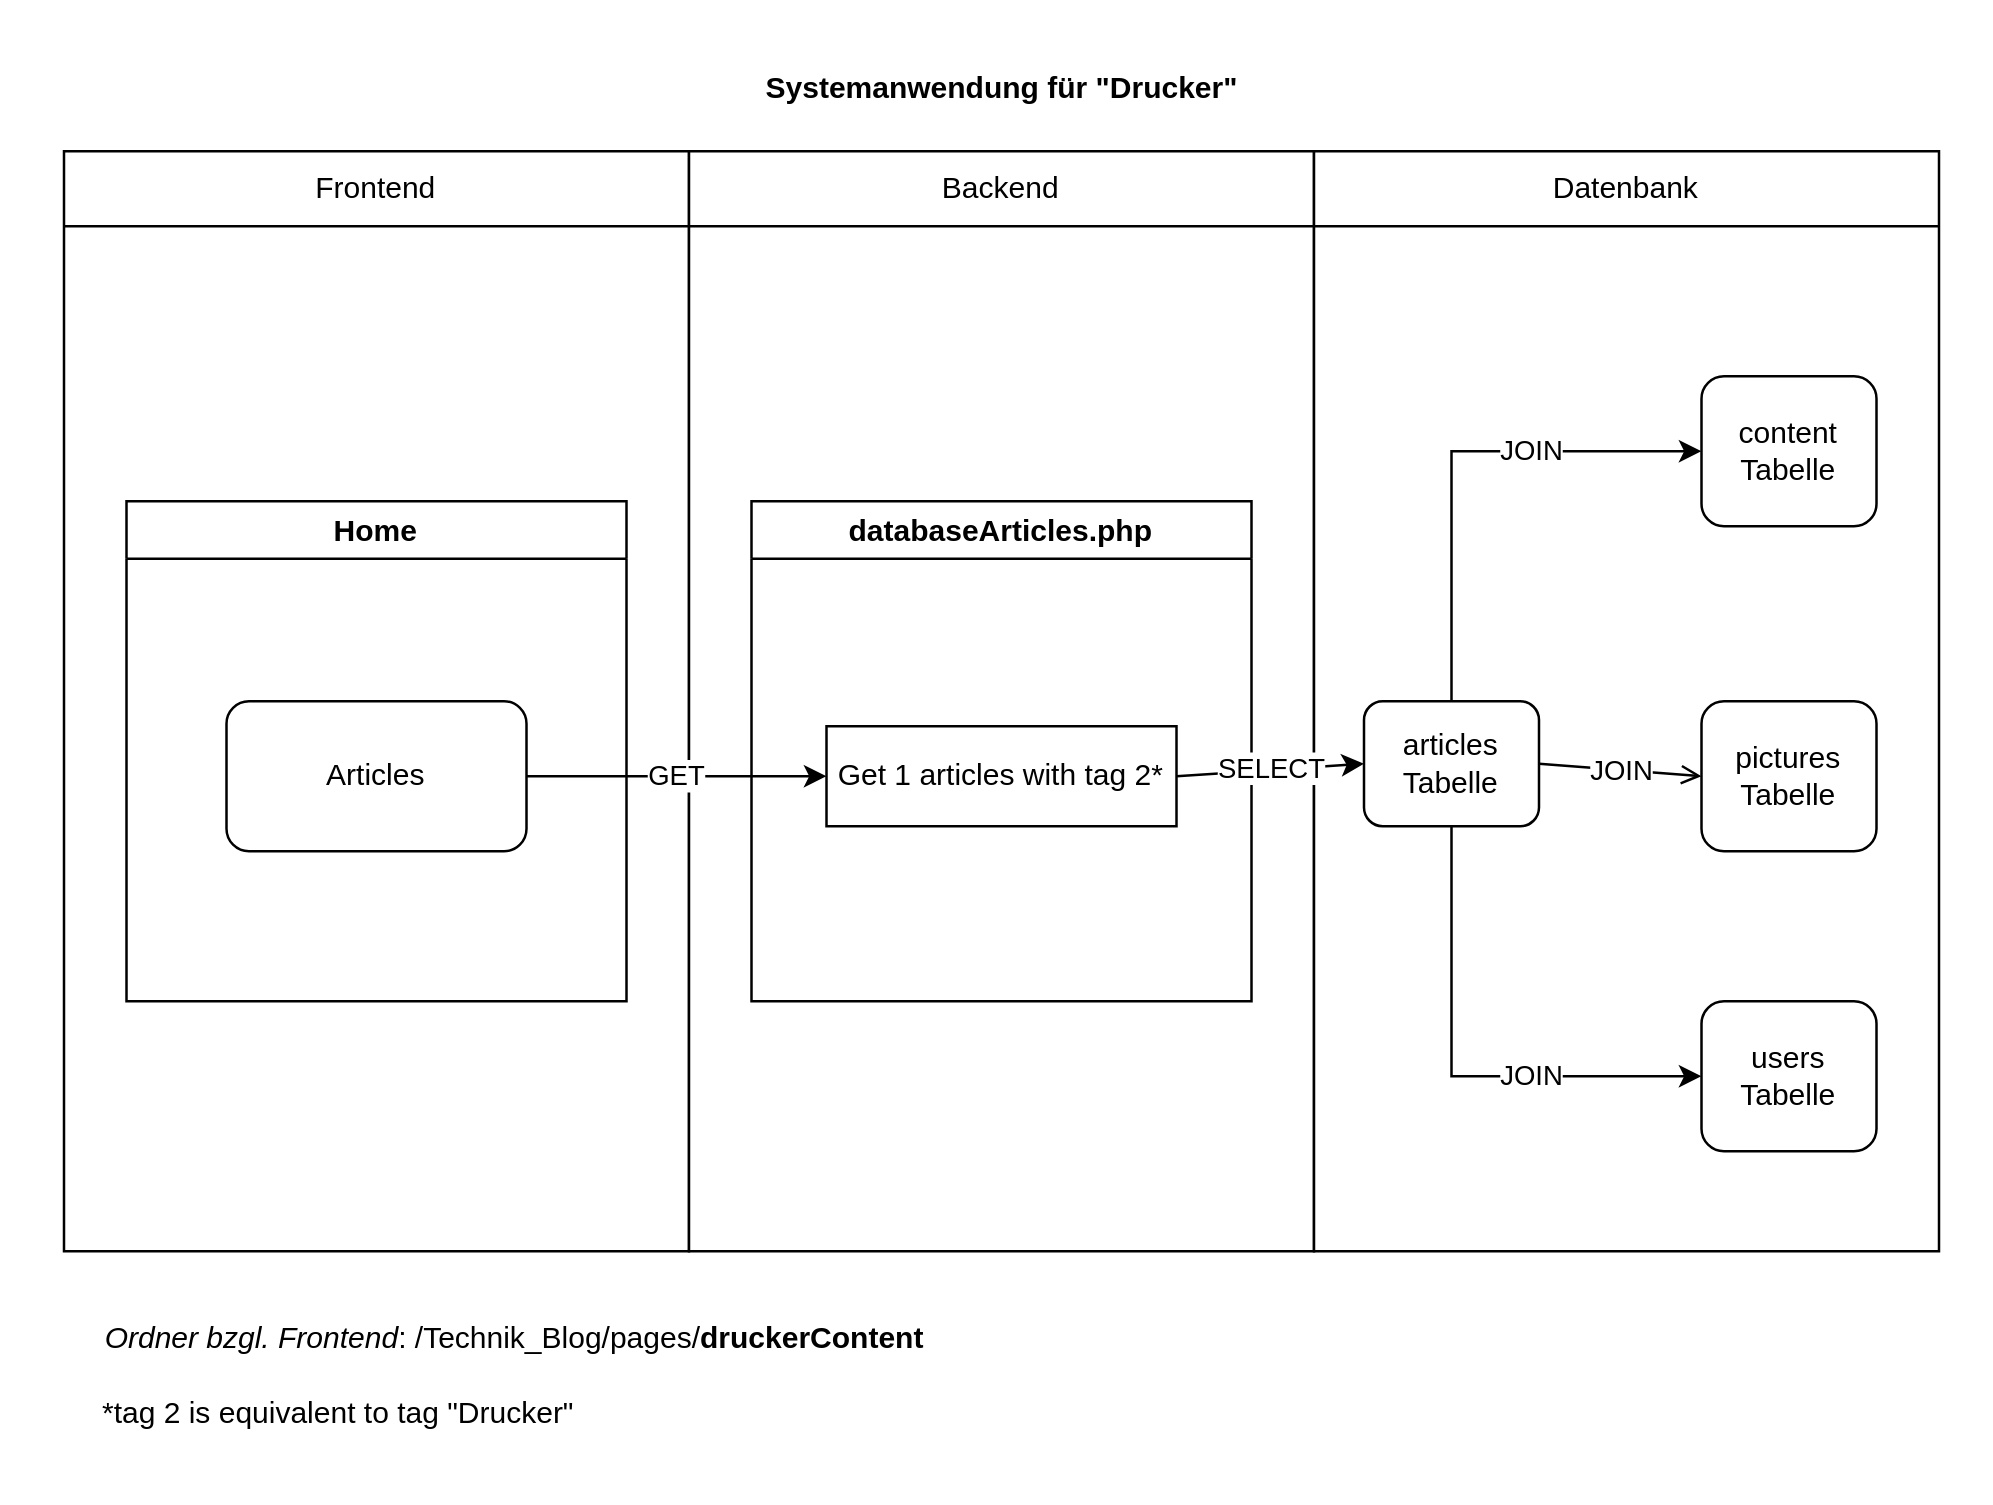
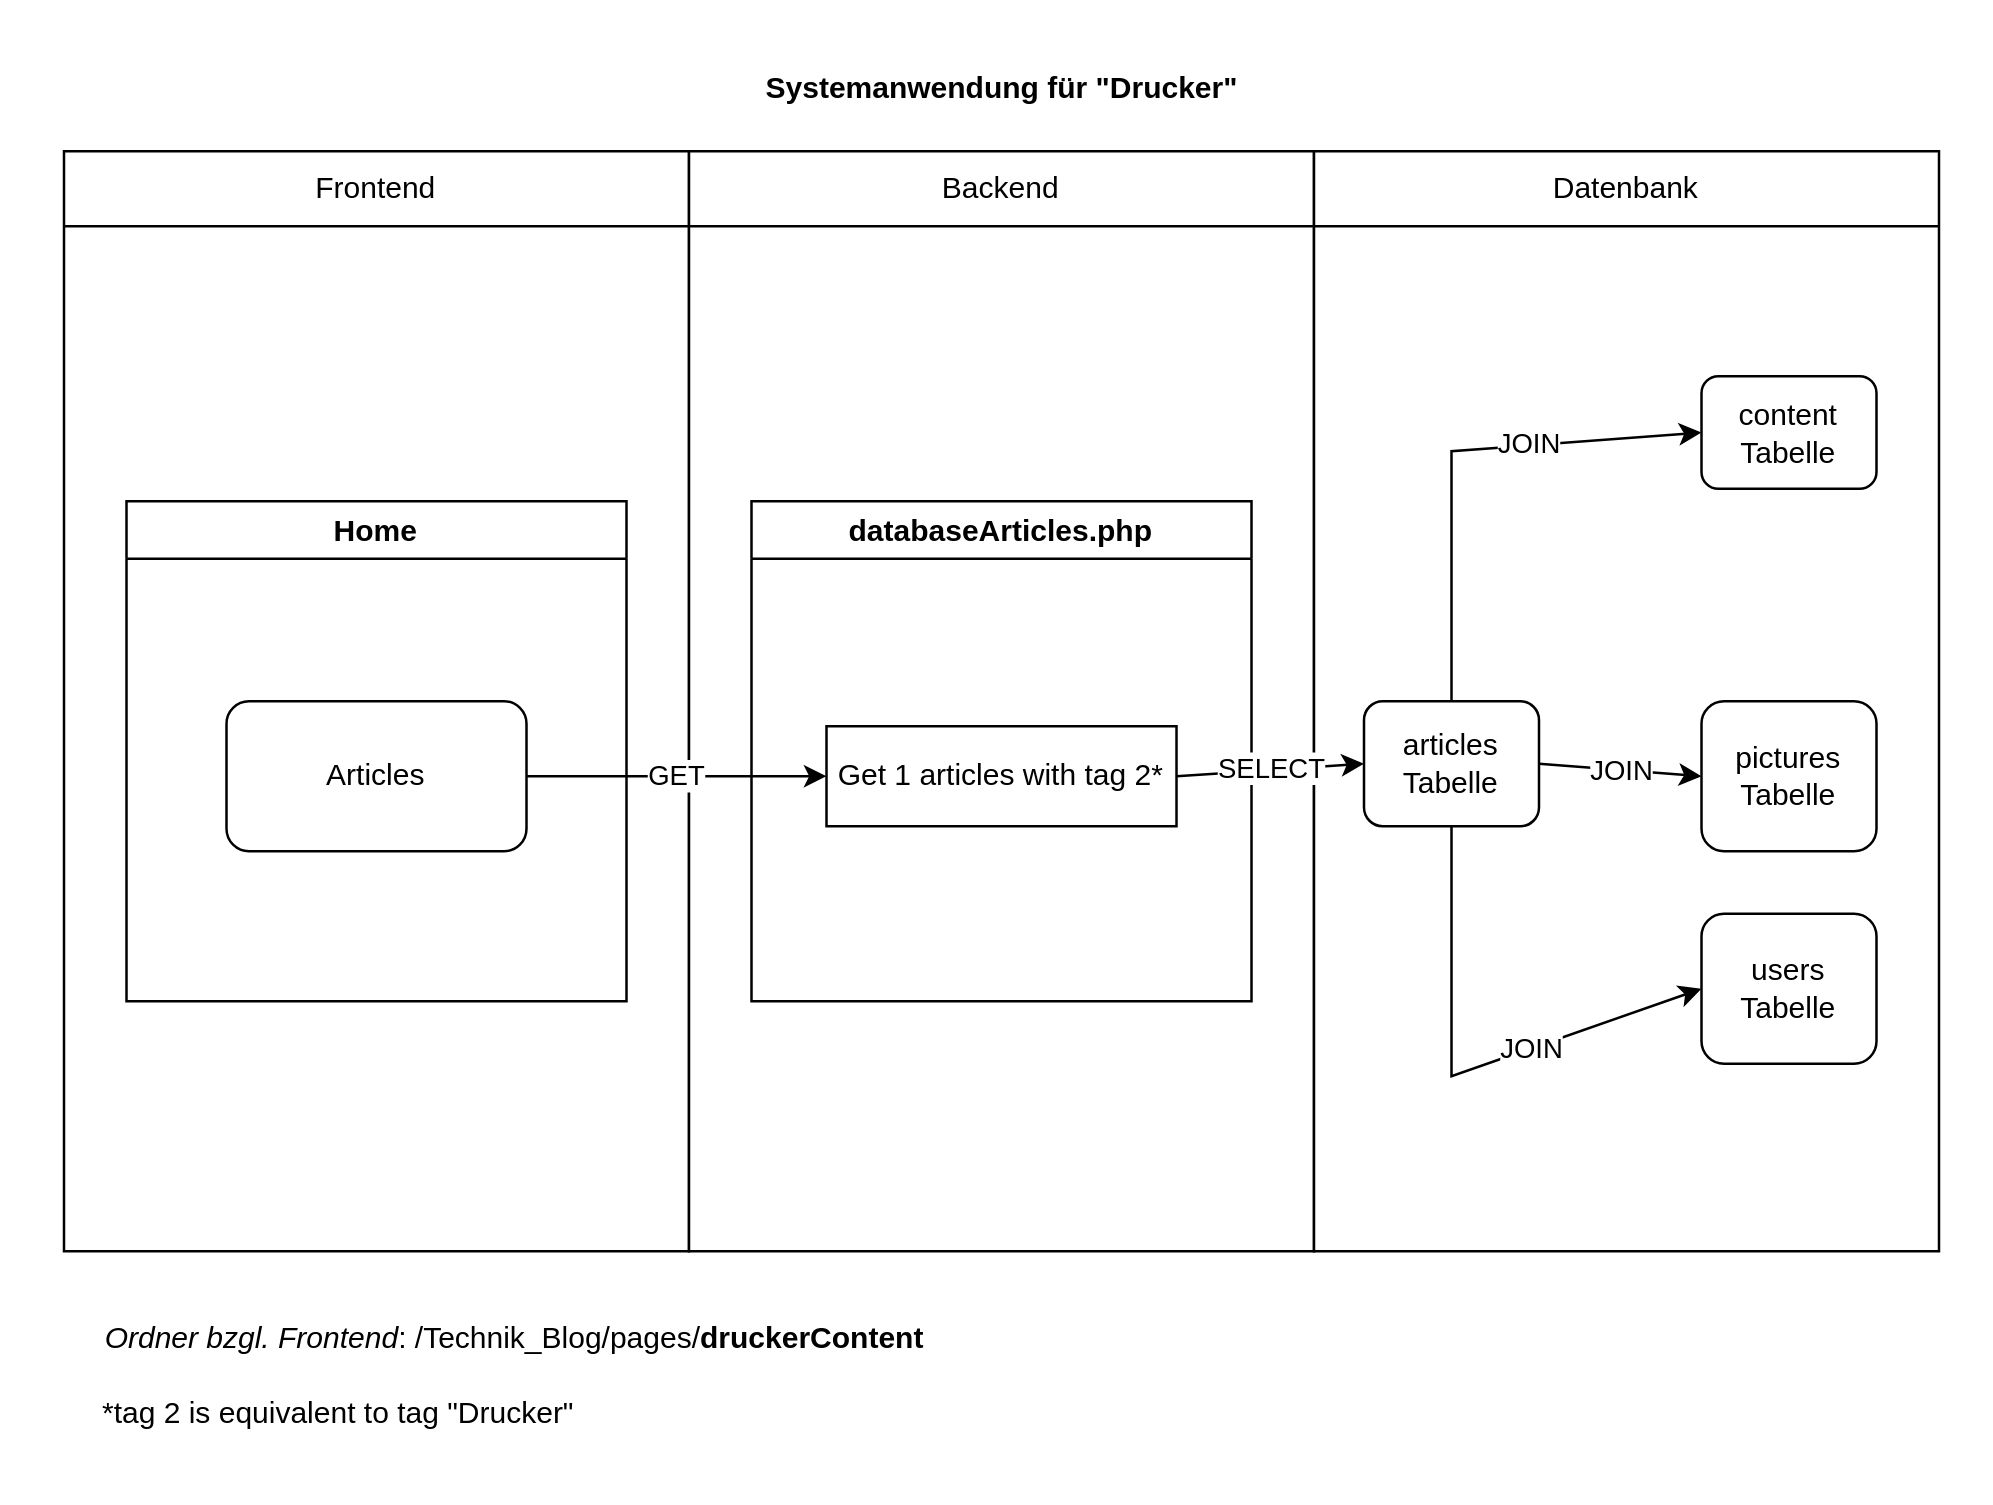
node "content Tabelle": size 175x150 -> 175x113
edge "articles Tabelle" -> "pictures Tabelle": arrowhead open -> classic
node "users Tabelle": moved (1789, 1076) -> (1789, 989)
